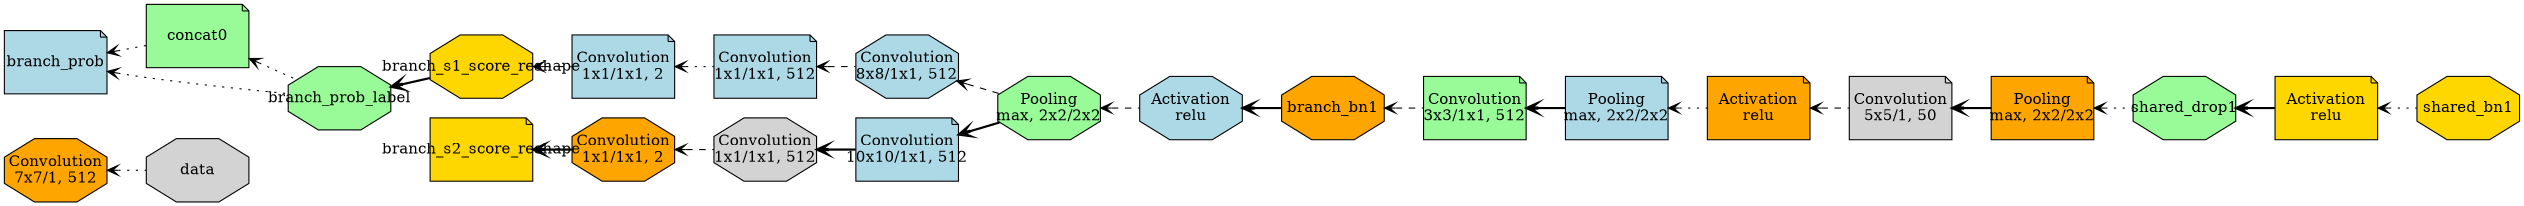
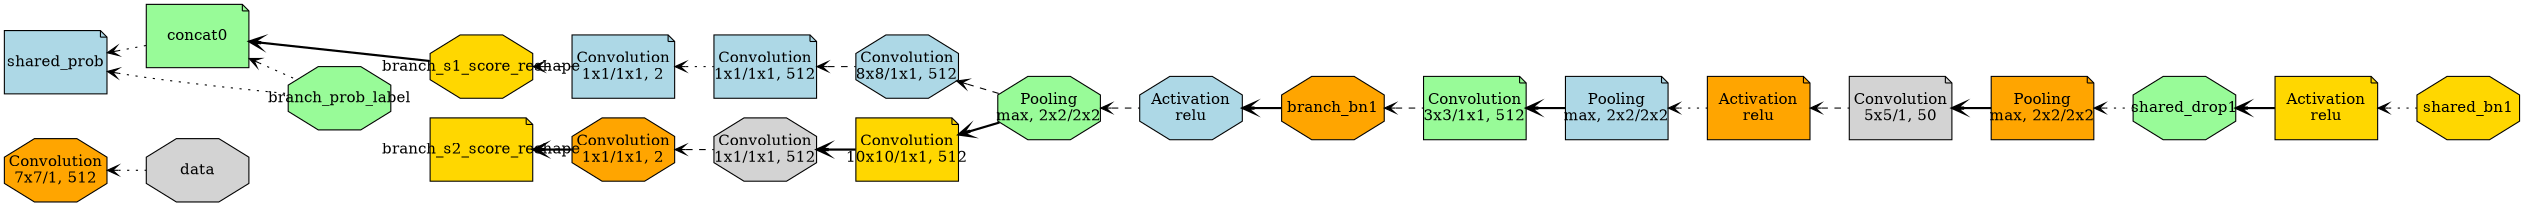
node "branch_prob": label "branch_prob" -> "shared_prob"
edge "branch_s1_score_reshape" -> "branch_prob_label": now "branch_s1_score_reshape" -> "concat0"
node "Convolution 10x10/1x1, 512": fillcolor lightblue -> gold
